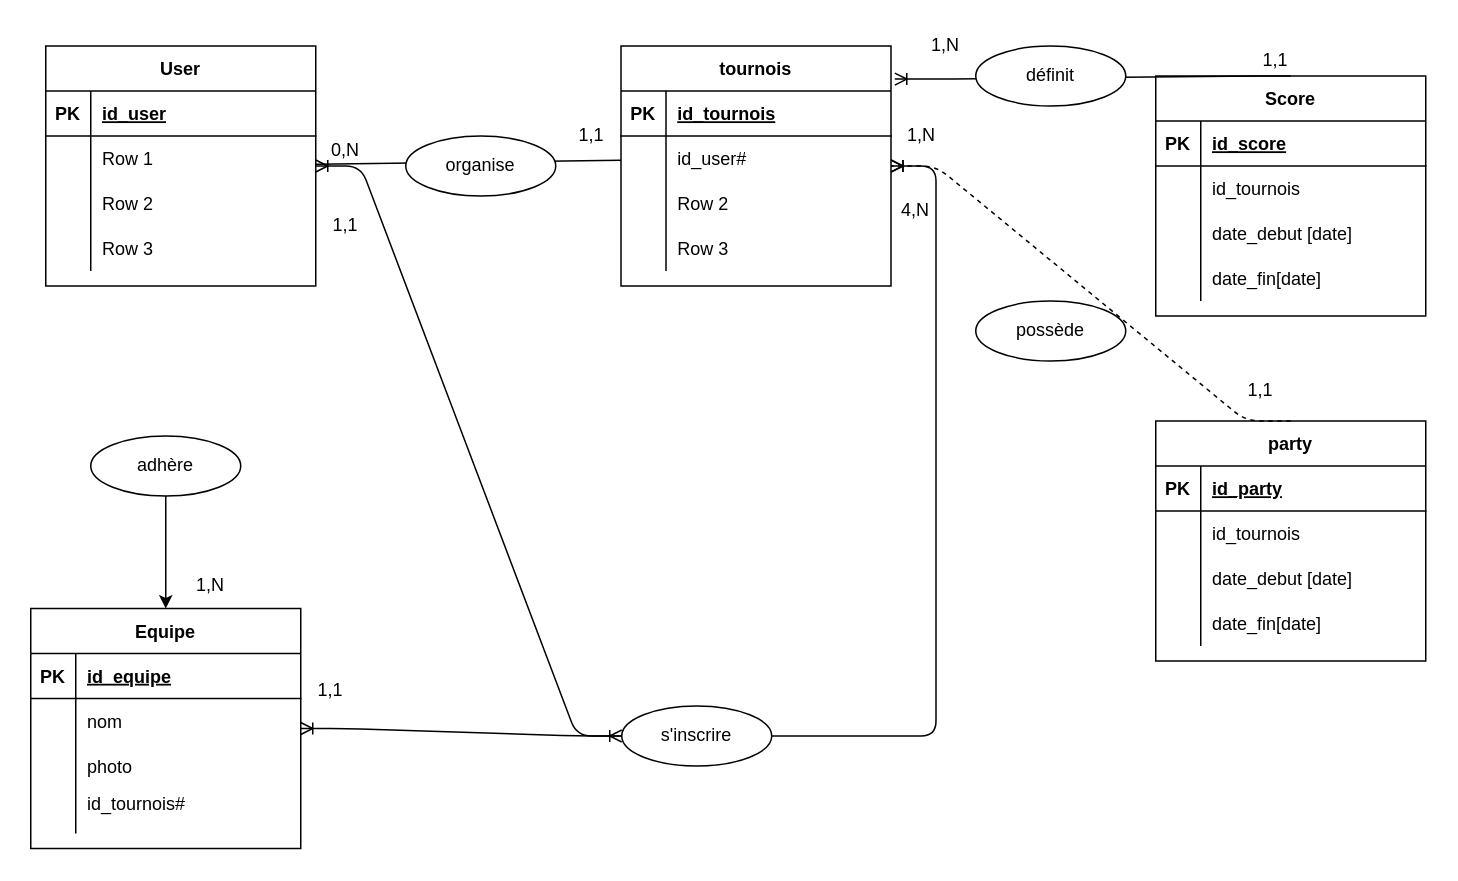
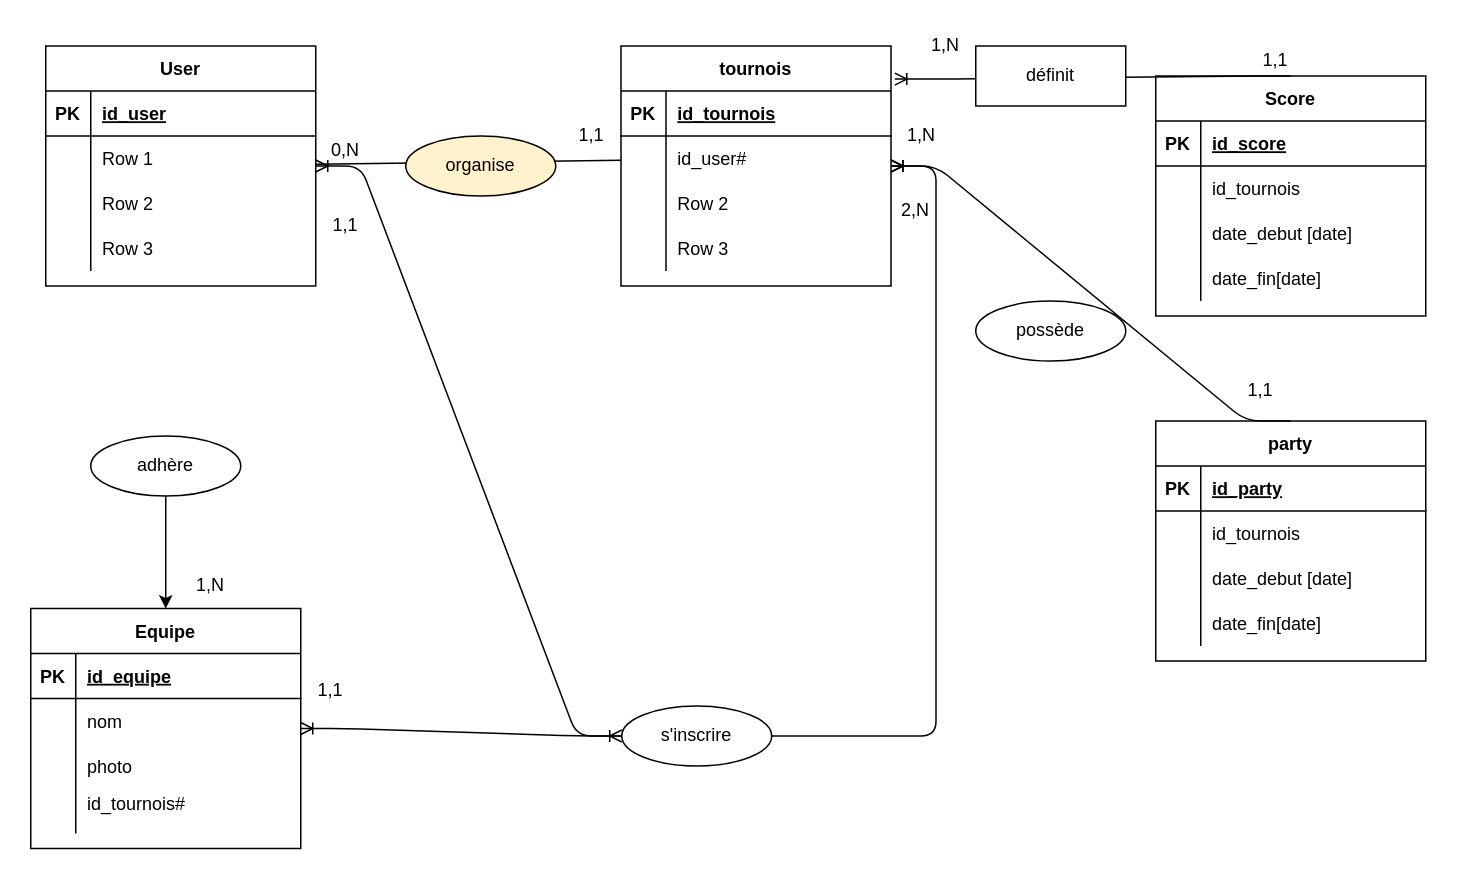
node "définit": shape ellipse -> rectangle
node "organise": fillcolor #ffffff -> #fff2cc
node "4,N": label "4,N" -> "2,N"
edge "party" -> "tournois": style dashed -> solid
